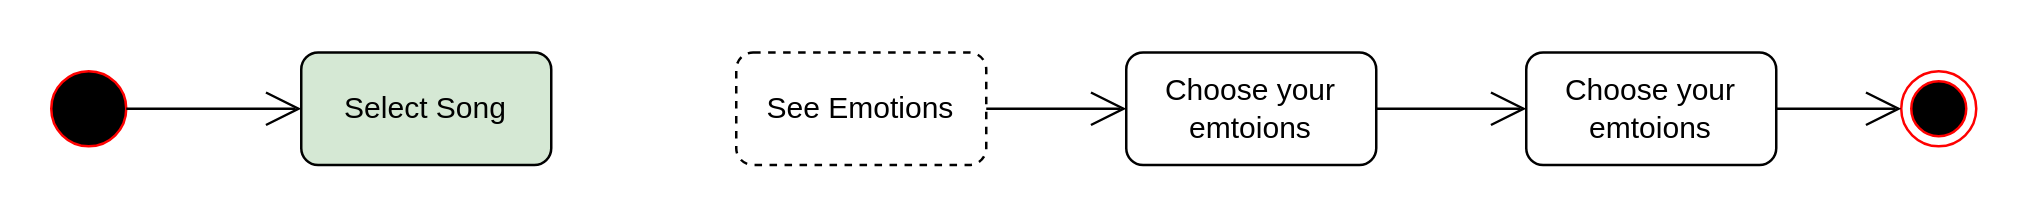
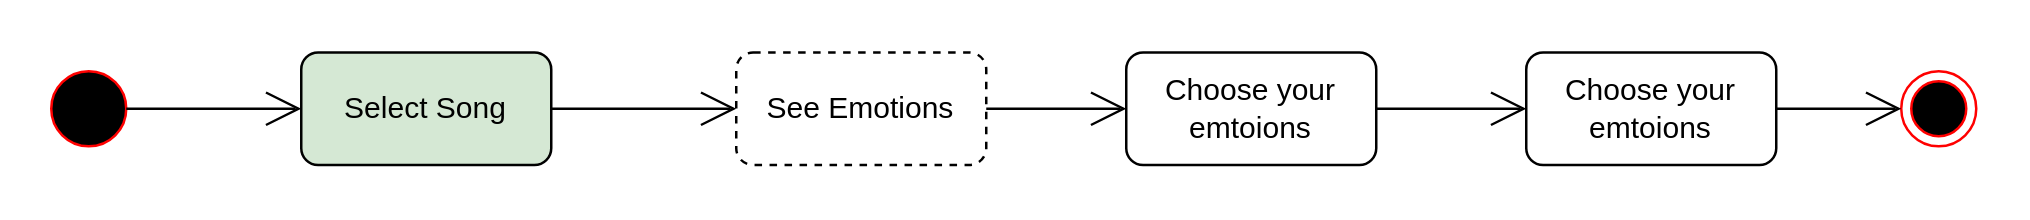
edge "Select Song" -> "See Emotions": added
